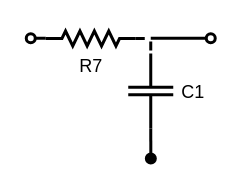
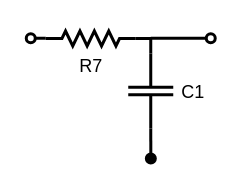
edge "R7" -- "C1": style dashed -> solid
